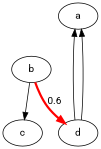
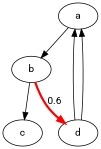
edge "a" -> "b": added
